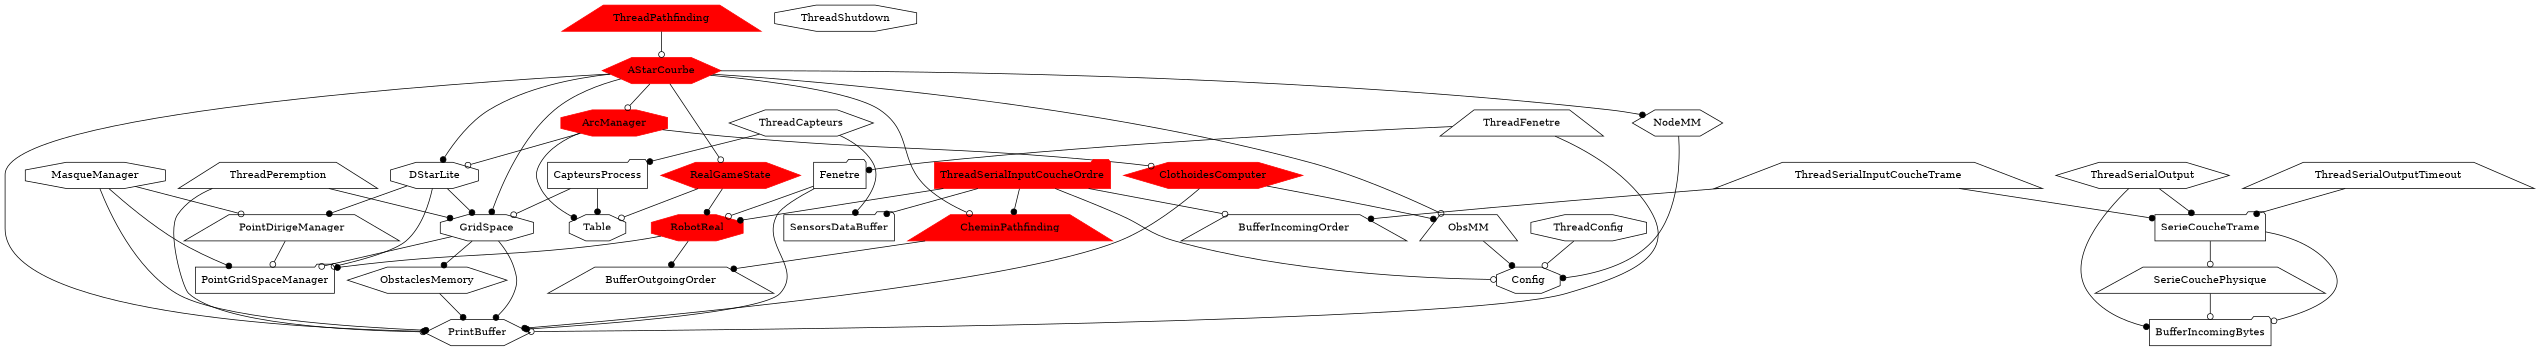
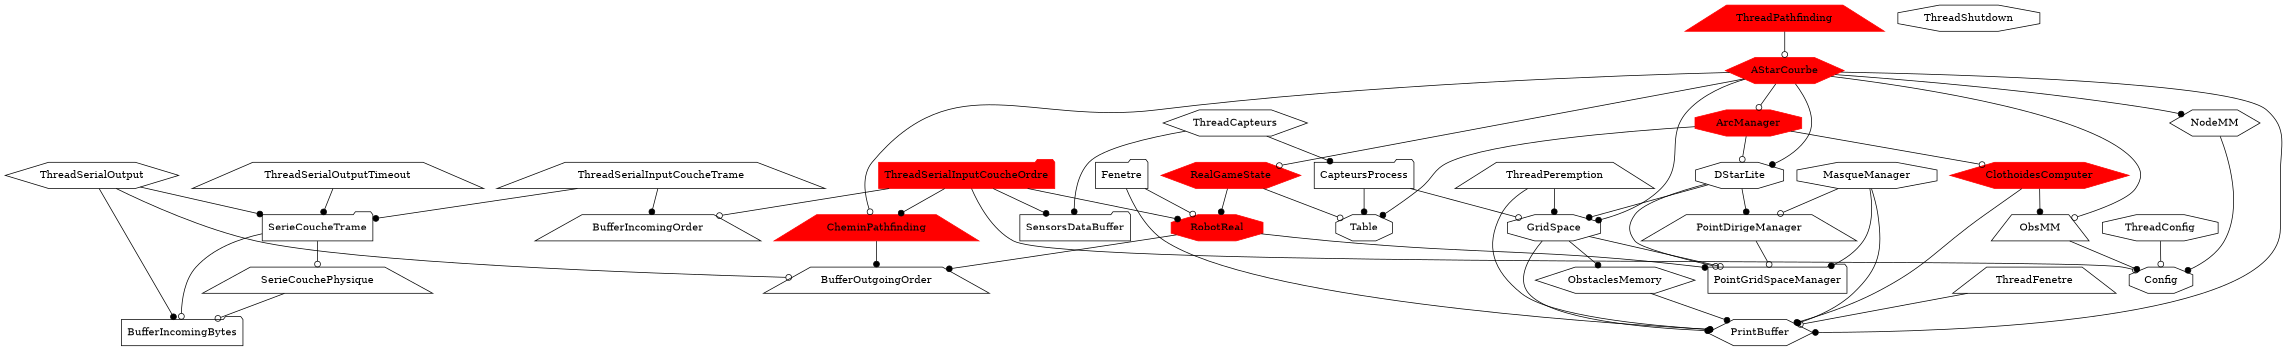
edge "ThreadFenetre" -> "Fenetre": removed
edge "ThreadSerialOutput" -> "BufferOutgoingOrder": added
